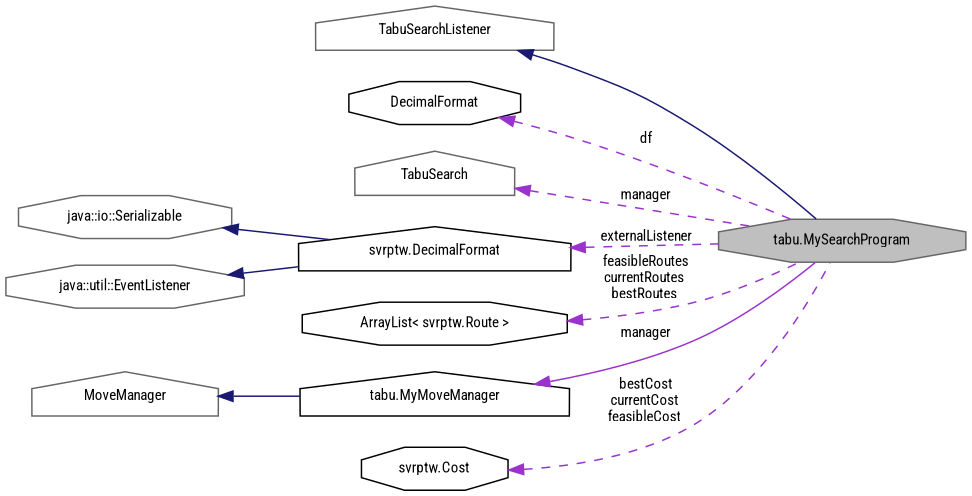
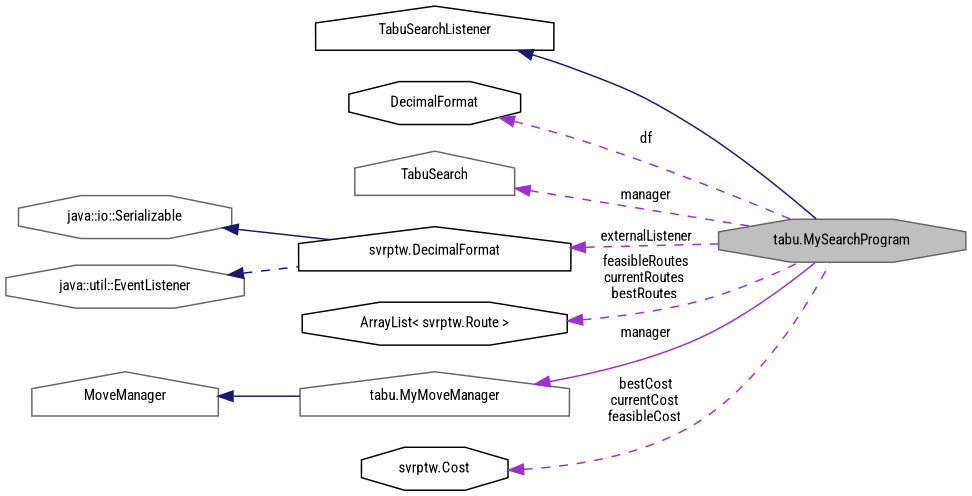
node "TabuSearchListener": color gray40 -> black
edge "svrptw.DecimalFormat" -> "java::util::EventListener": style solid -> dashed
node "tabu.MyMoveManager": color black -> gray40
